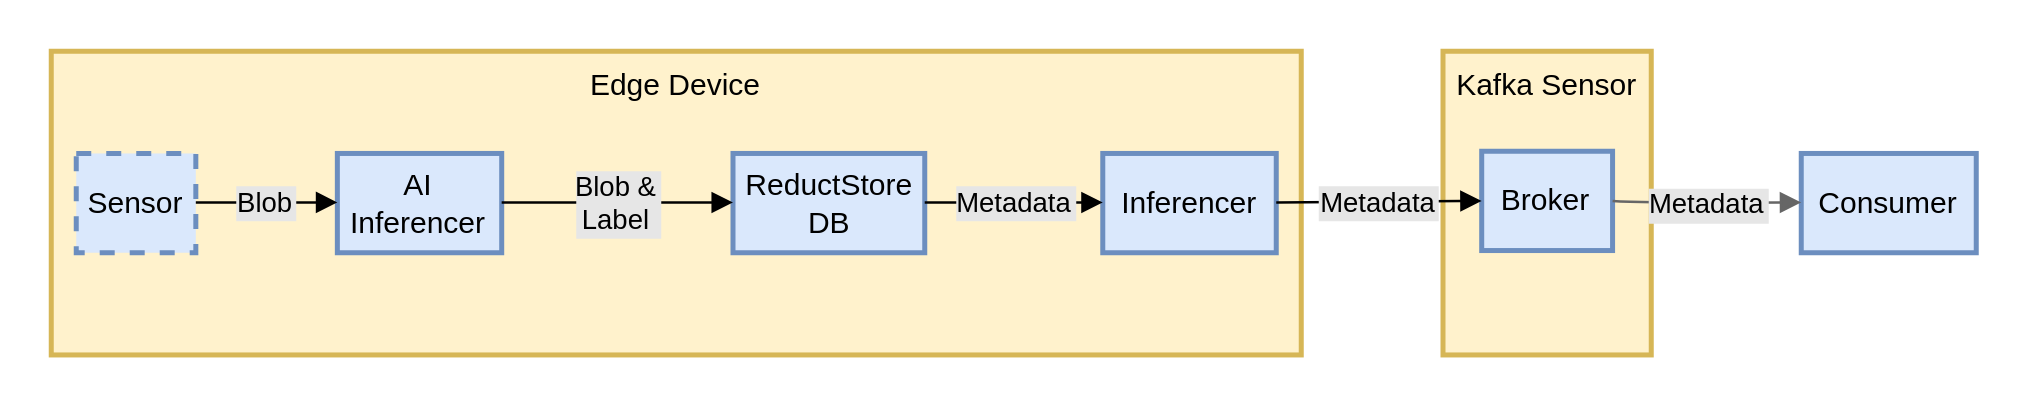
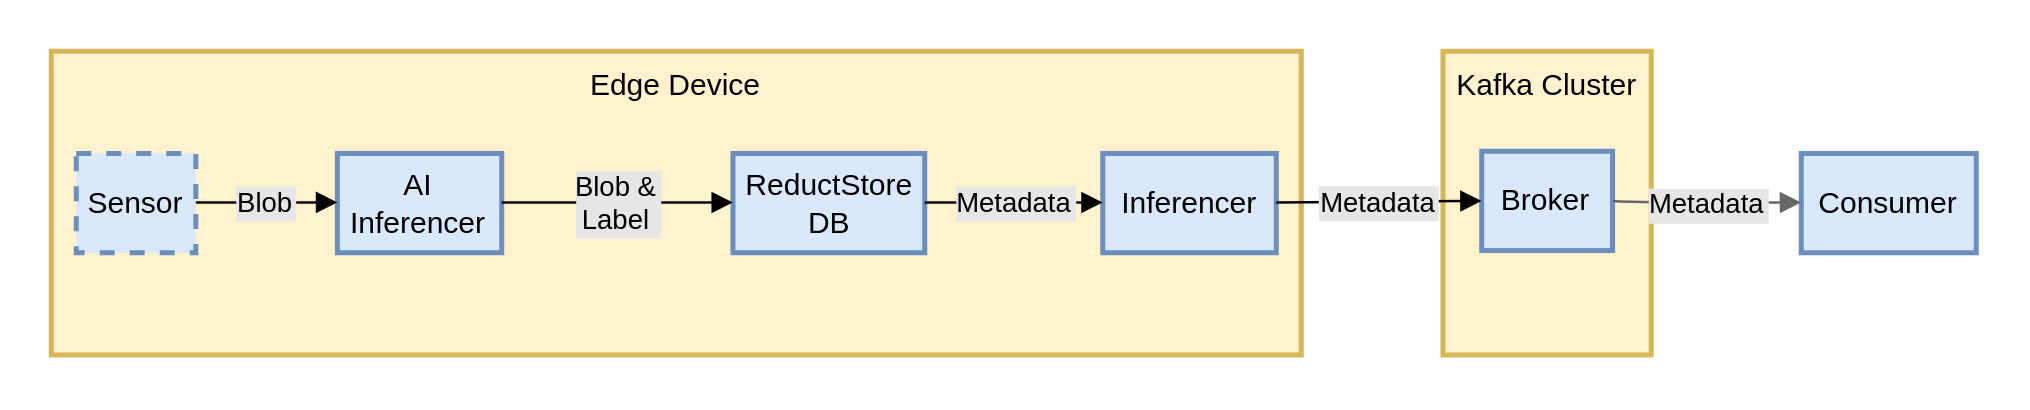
node "Kafka Sensor": label "Kafka Sensor" -> "Kafka Cluster"
